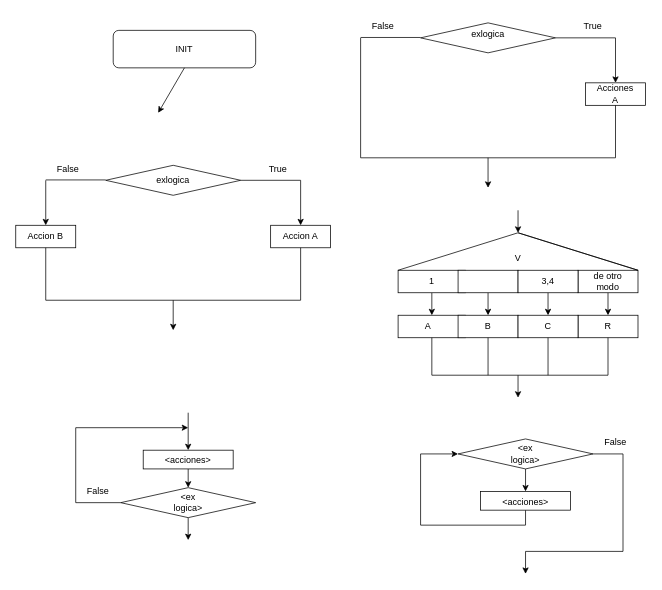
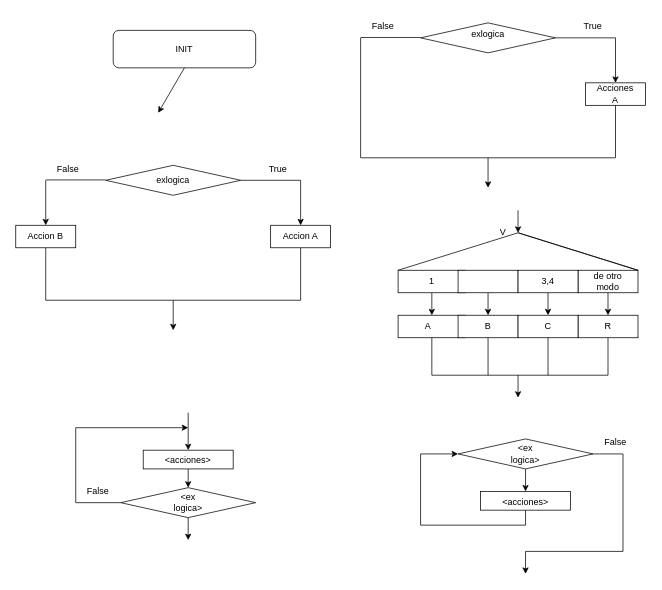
node "V": moved (518, 258) -> (503, 232)
